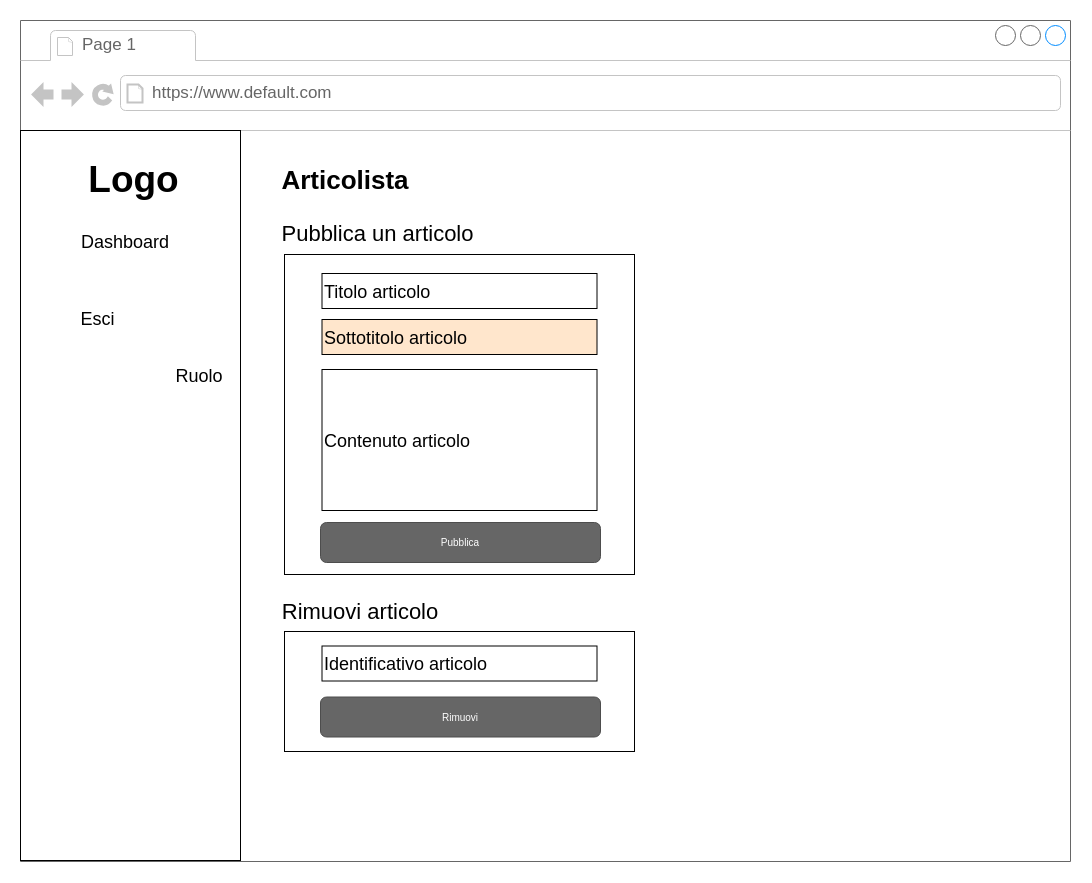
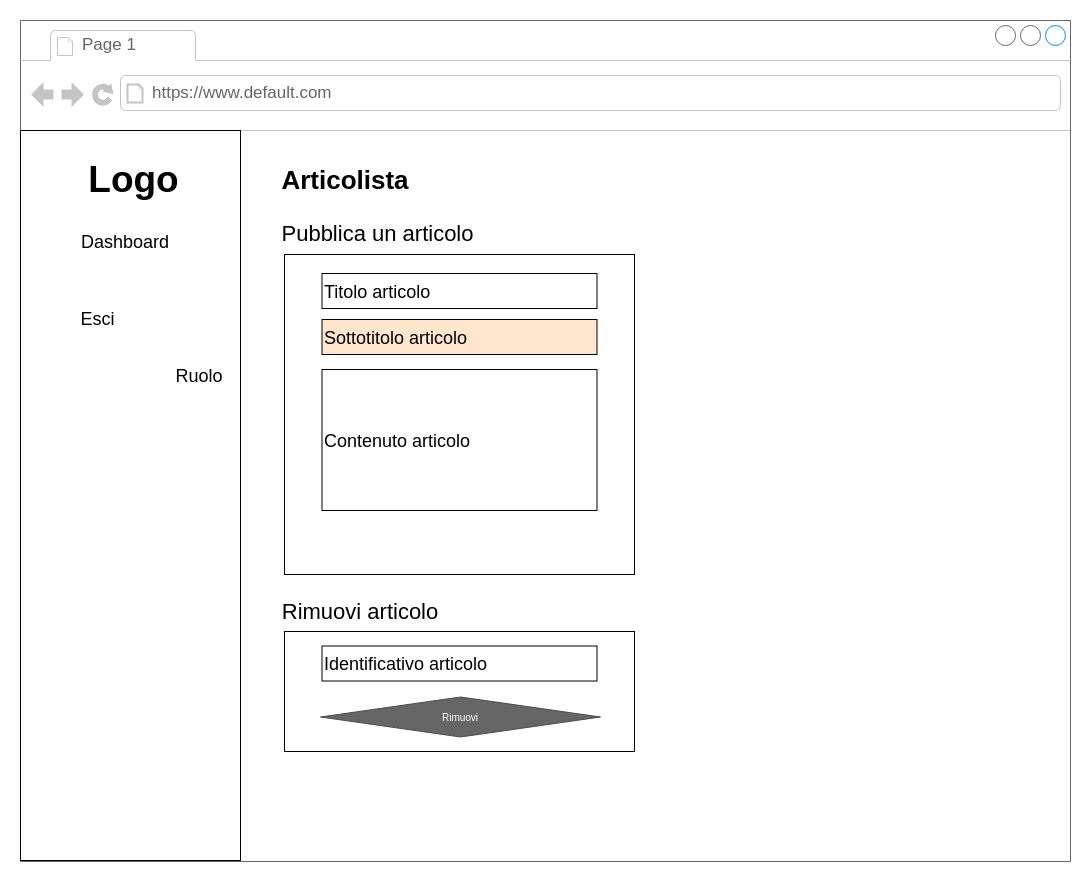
node "Pubblica": removed
node "Rimuovi": shape rounded rectangle -> diamond
